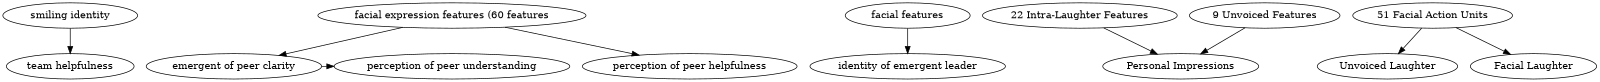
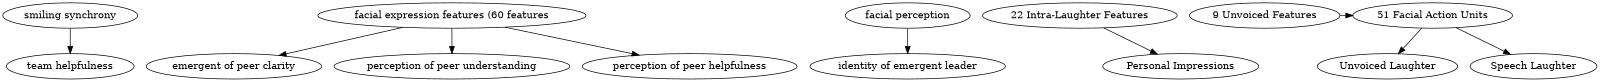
node "smiling identity": label "smiling identity" -> "smiling synchrony"
node "facial features": label "facial features" -> "facial perception"
edge "9 Unvoiced Features" -> "Personal Impressions": now "9 Unvoiced Features" -> "51 Facial Action Units"
edge "emergent of peer clarity" -> "perception of peer understanding": now "facial expression features (60 features" -> "perception of peer understanding"
node "Facial Laughter": label "Facial Laughter" -> "Speech Laughter"
